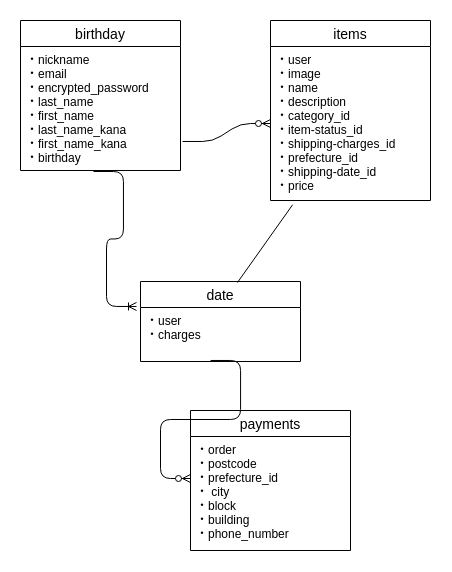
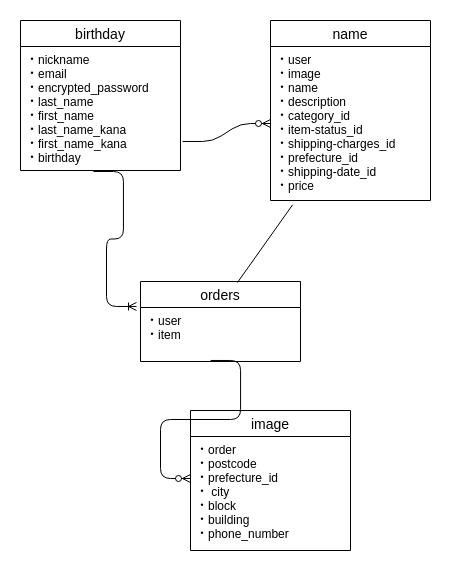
node "items": label "items" -> "name"
node "date": label "date" -> "orders"
node "・user ・charges": label "・user ・charges" -> "・user ・item"
node "payments": label "payments" -> "image"
